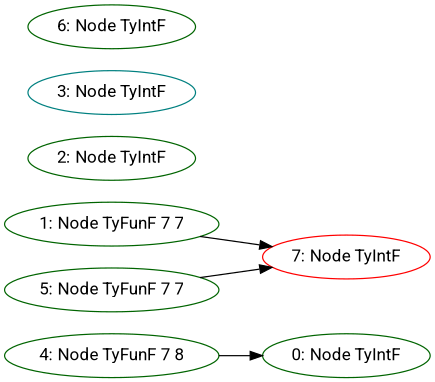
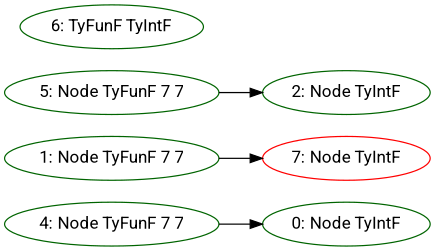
node "6: Node TyIntF": label "6: Node TyIntF" -> "6: TyFunF TyIntF"
node "3: Node TyIntF": removed
edge "5: Node TyFunF 7 7" -> "7: Node TyIntF": now "5: Node TyFunF 7 7" -> "2: Node TyIntF"
node "4: Node TyFunF 7 8": label "4: Node TyFunF 7 8" -> "4: Node TyFunF 7 7"
